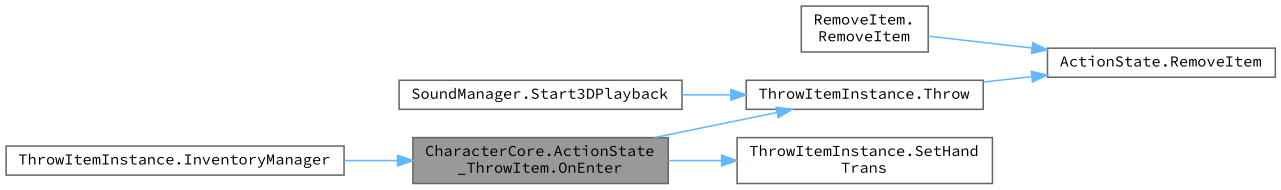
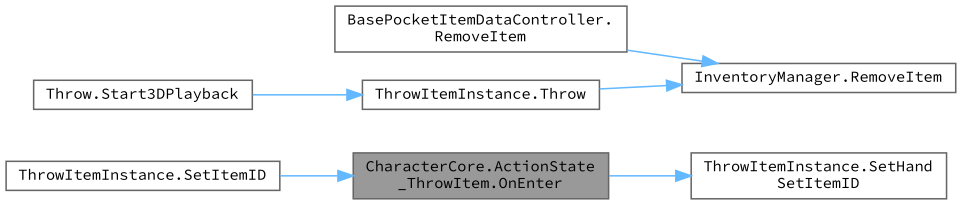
node "RemoveItem. RemoveItem": label "RemoveItem. RemoveItem" -> "BasePocketItemDataController. RemoveItem"
node "ActionState.RemoveItem": label "ActionState.RemoveItem" -> "InventoryManager.RemoveItem"
node "SoundManager.Start3DPlayback": label "SoundManager.Start3DPlayback" -> "Throw.Start3DPlayback"
edge "CharacterCore.ActionState _ThrowItem.OnEnter" -> "ThrowItemInstance.Throw": removed
node "ThrowItemInstance.InventoryManager": label "ThrowItemInstance.InventoryManager" -> "ThrowItemInstance.SetItemID"
node "ThrowItemInstance.SetHand Trans": label "ThrowItemInstance.SetHand Trans" -> "ThrowItemInstance.SetHand SetItemID"
